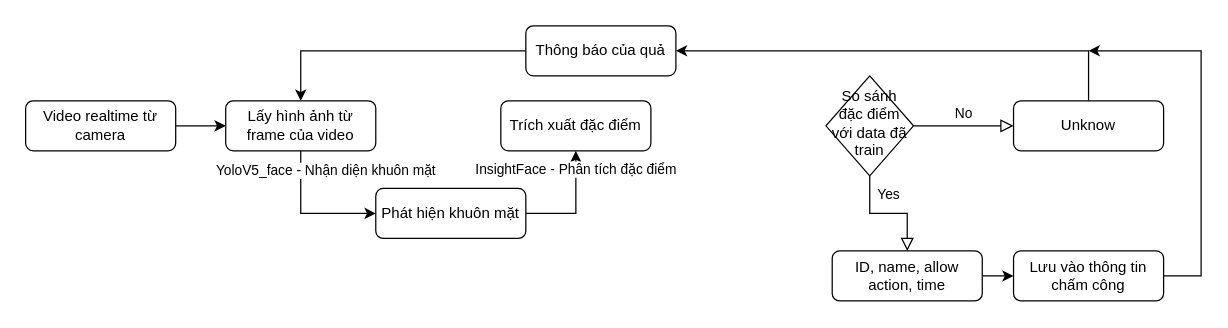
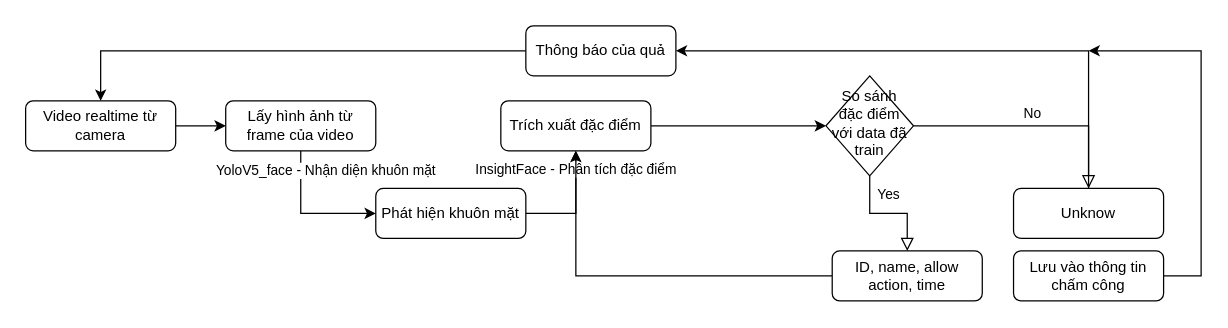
edge "Thông báo của quả" -> "Lấy hình ảnh từ frame của video": now "Thông báo của quả" -> "Video realtime từ camera"
edge "Trích xuất đặc điểm" -> "So sánh đặc điểm với data đã train": added
node "Unknow": moved (1088, 126) -> (1088, 213)
edge "ID, name, allow action, time" -> "Lưu vào thông tin chấm công": now "ID, name, allow action, time" -> "Trích xuất đặc điểm"
